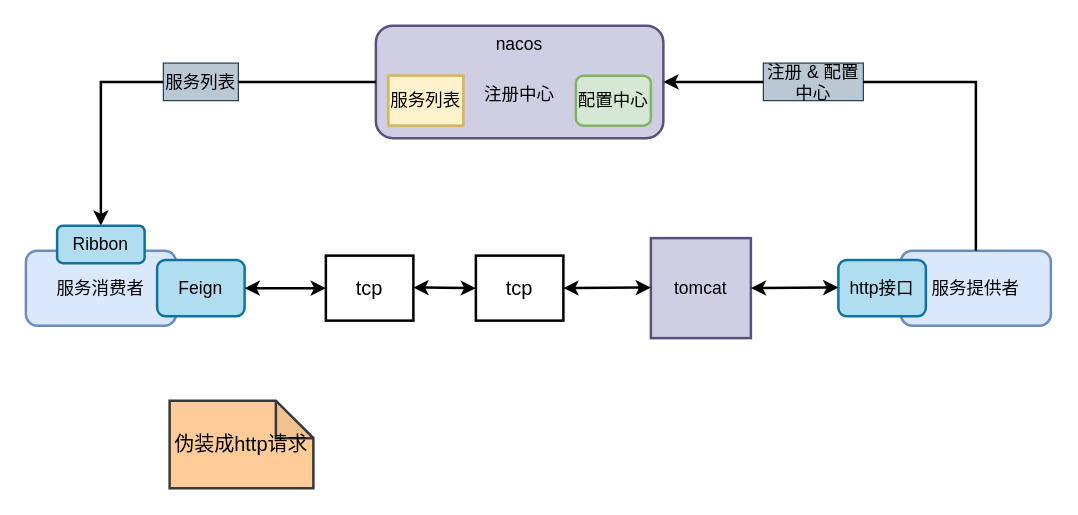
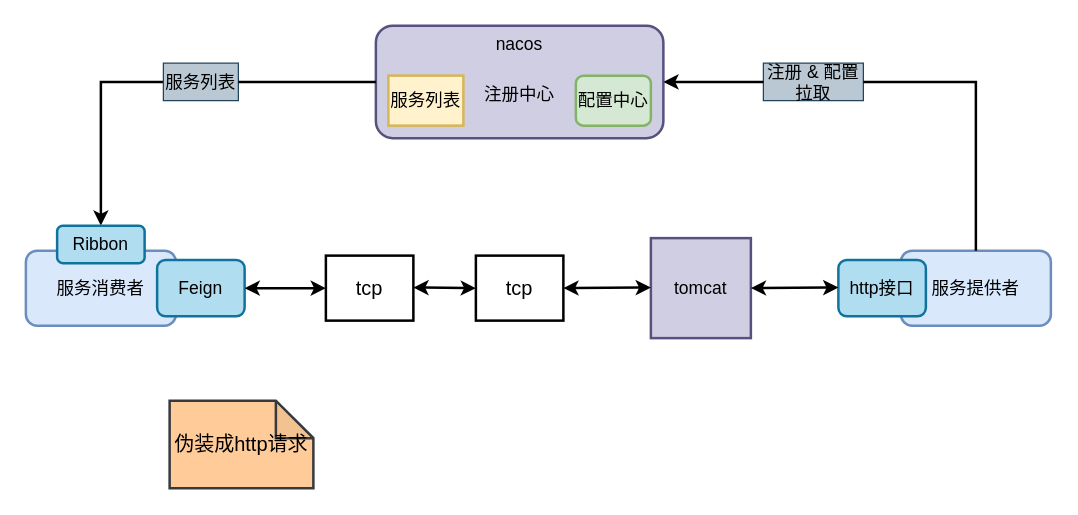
node "注册 & 配置中心": label "注册 & 配置中心" -> "注册 & 配置拉取"
